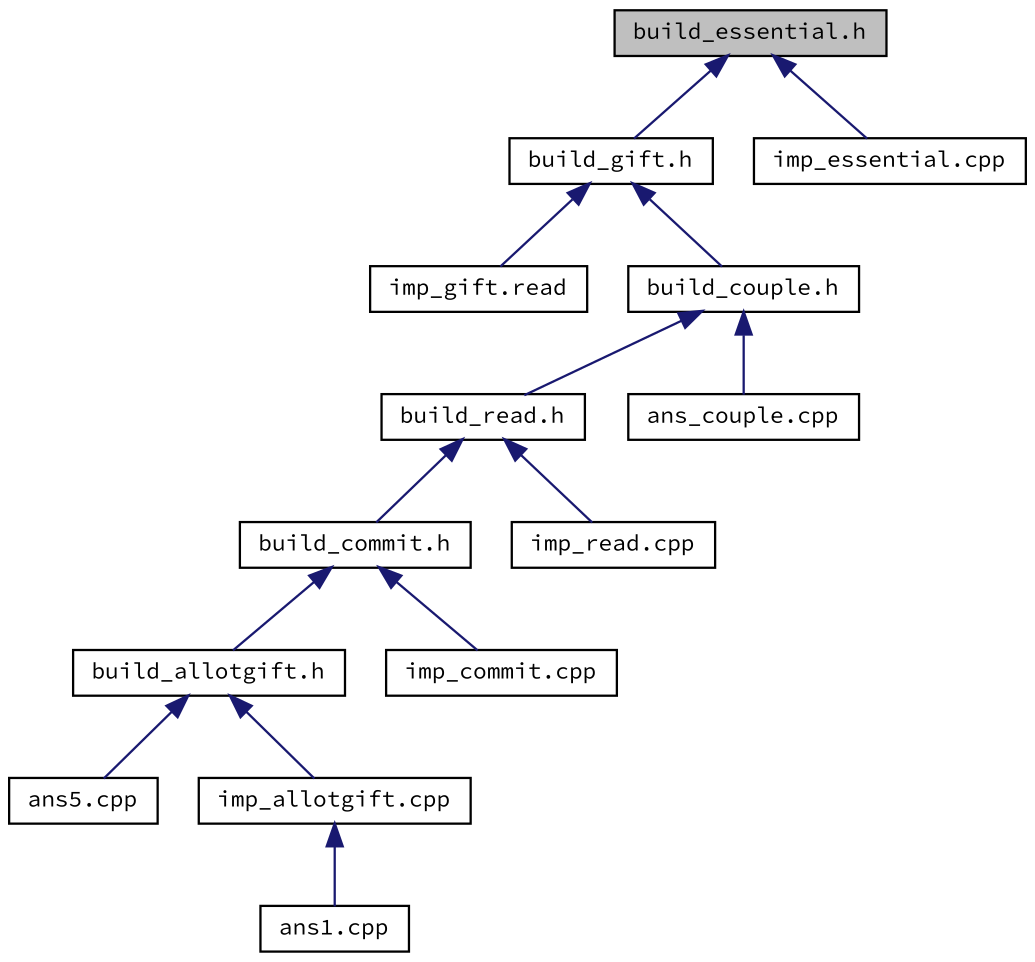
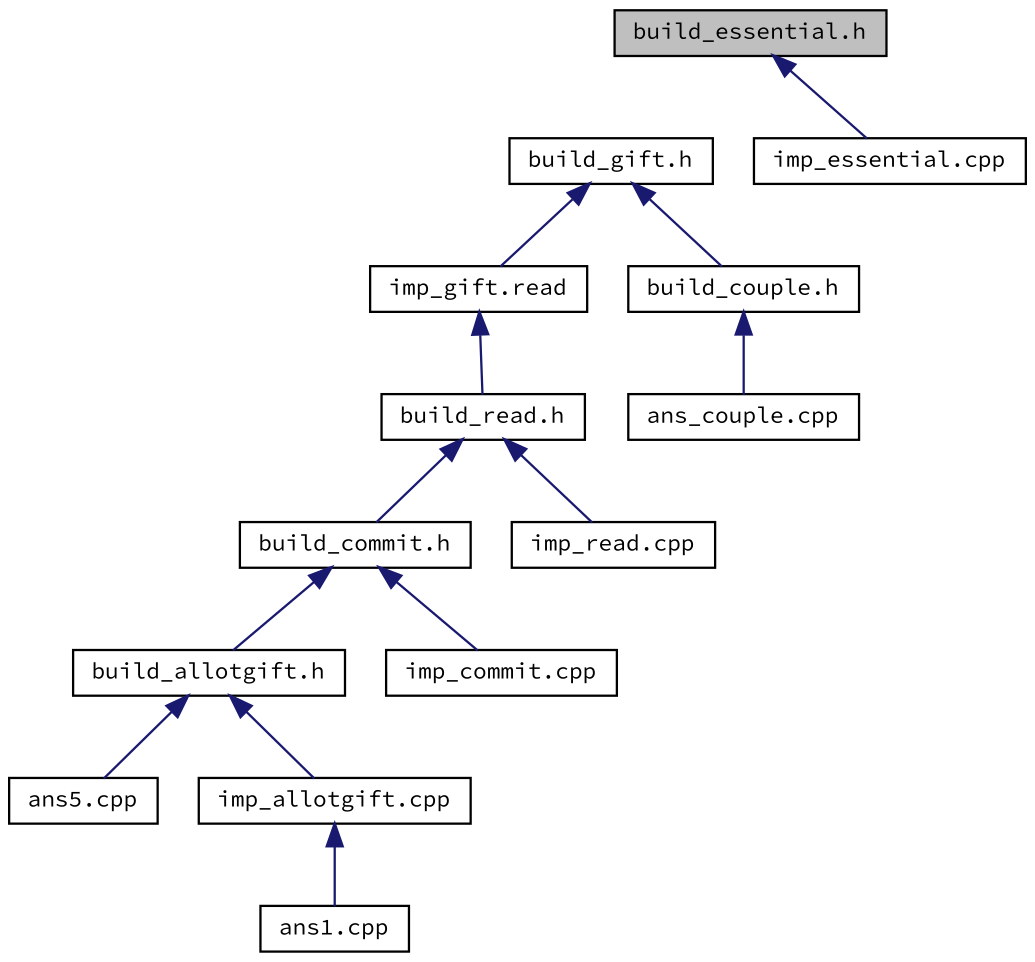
edge "build_gift.h" -> "build_essential.h": removed
edge "build_read.h" -> "build_couple.h": now "build_read.h" -> "imp_gift.read"
